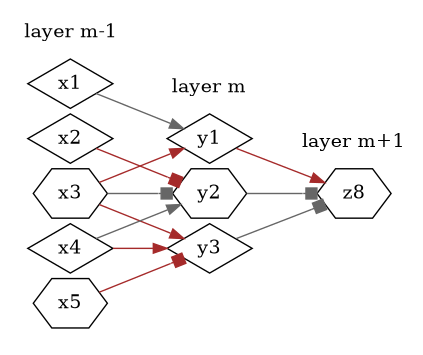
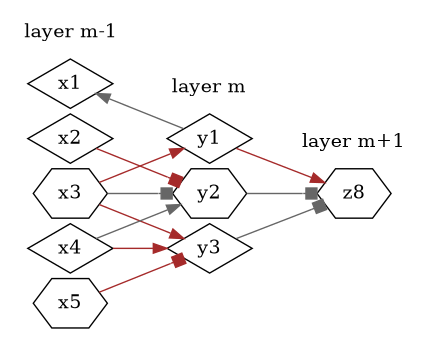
edge "x1" -> "y1": reversed
